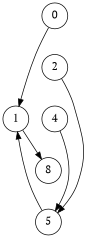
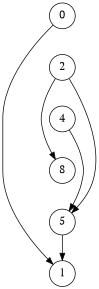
edge "1" -> "8": now "2" -> "8"
